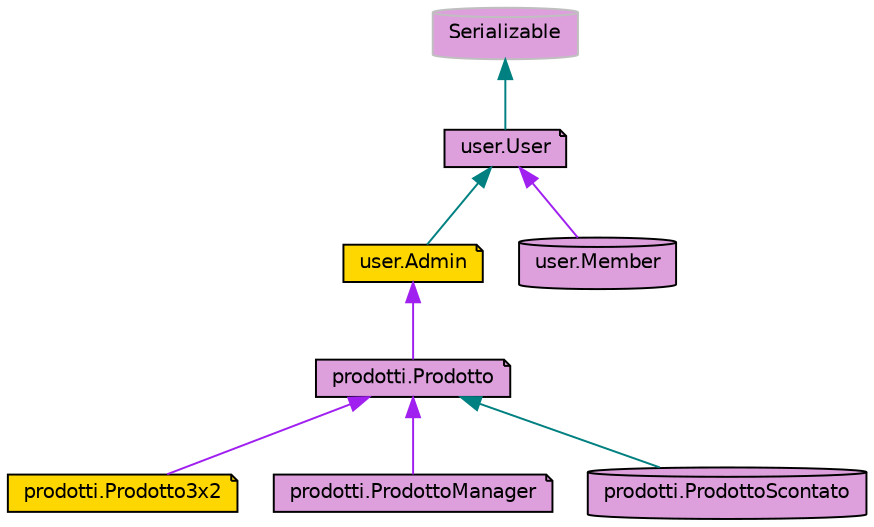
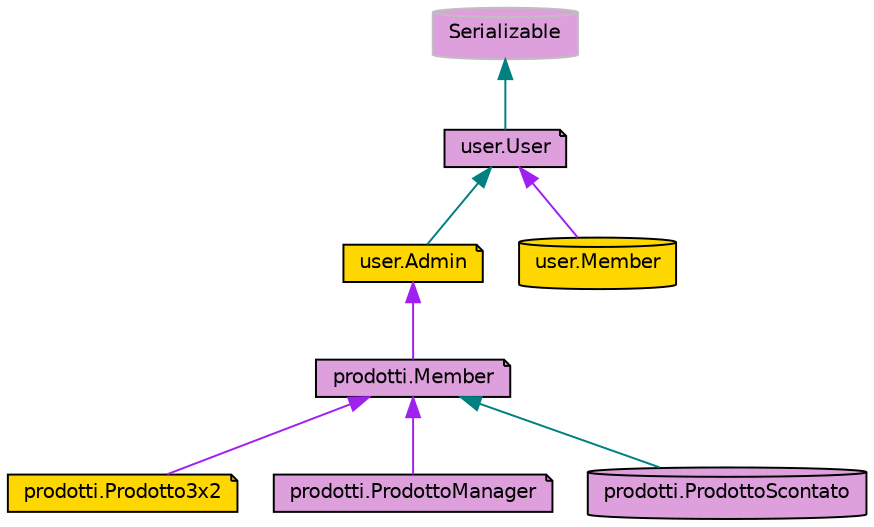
node "user.Member": fillcolor plum -> gold
node "prodotti.Prodotto": label "prodotti.Prodotto" -> "prodotti.Member"
